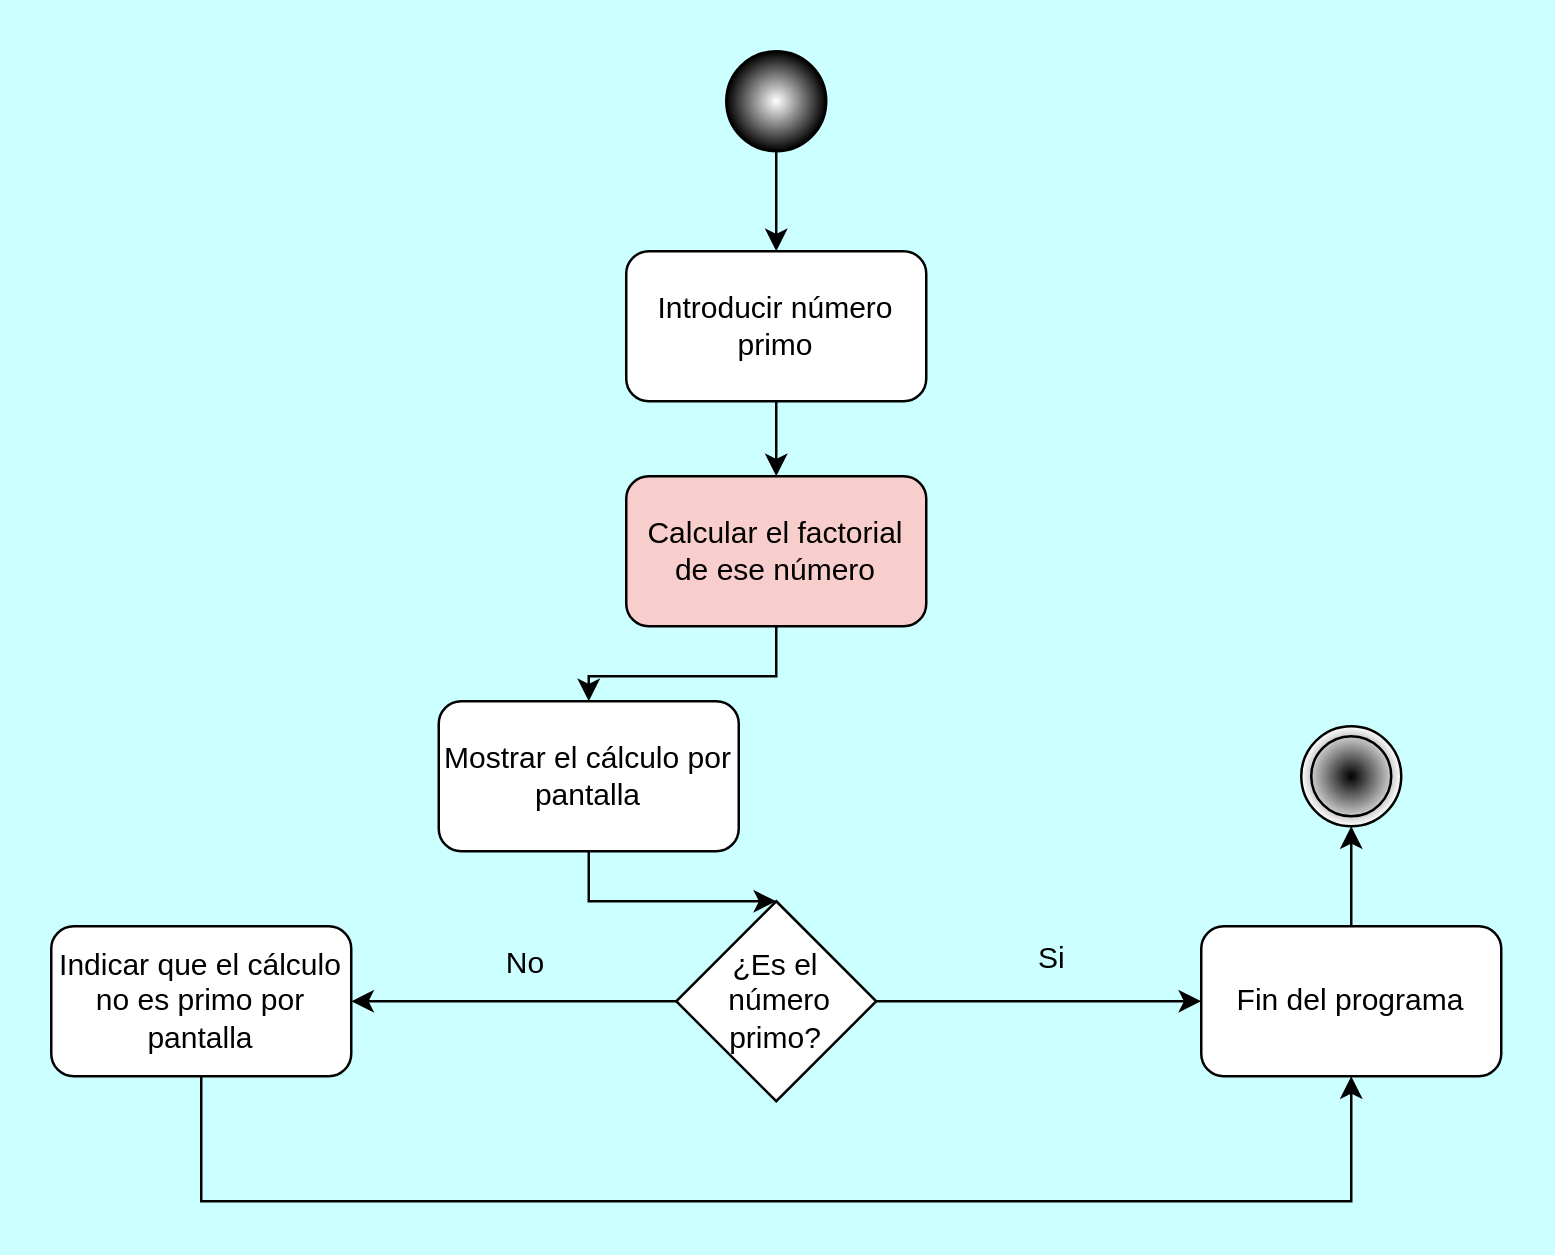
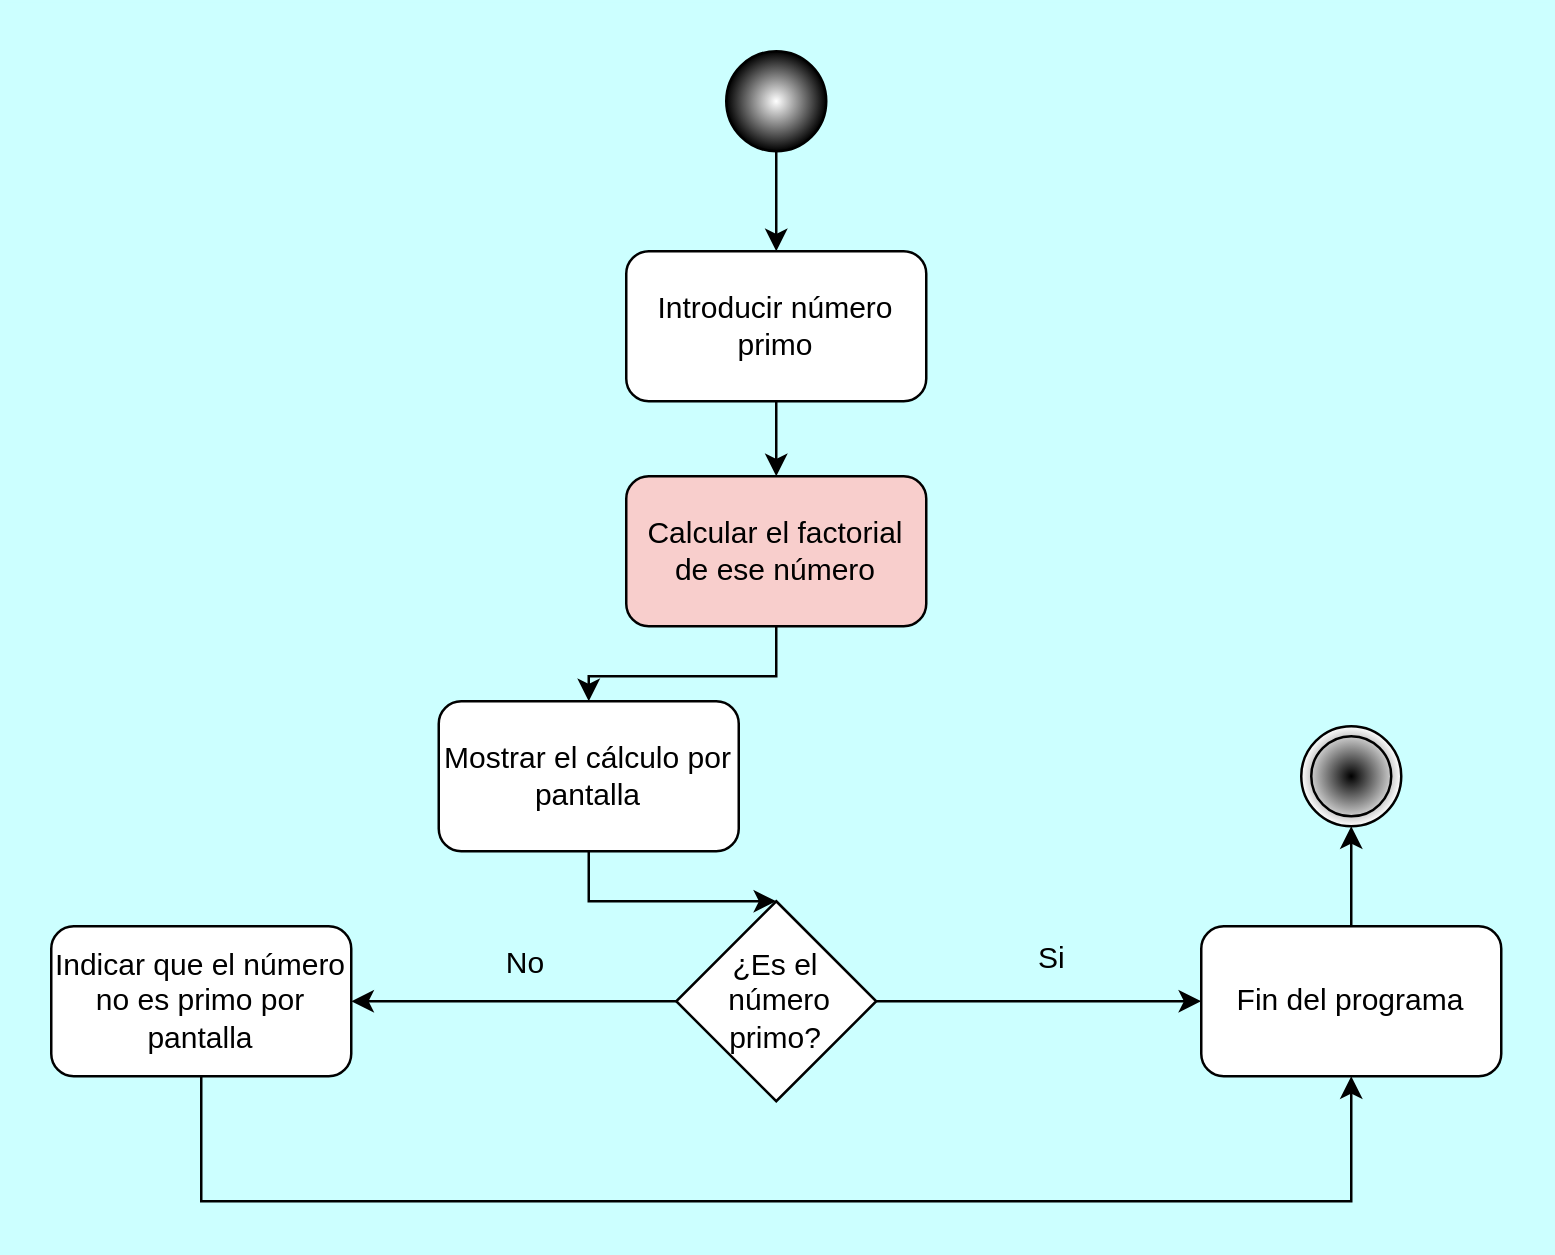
node "Indicar que el cálculo no es primo por pantalla": label "Indicar que el cálculo no es primo por pantalla" -> "Indicar que el número no es primo por pantalla"
